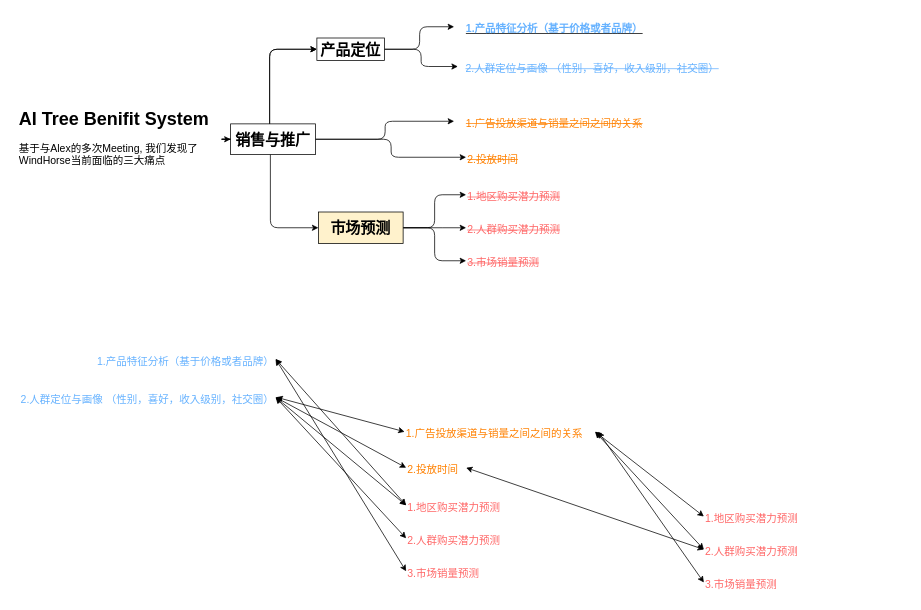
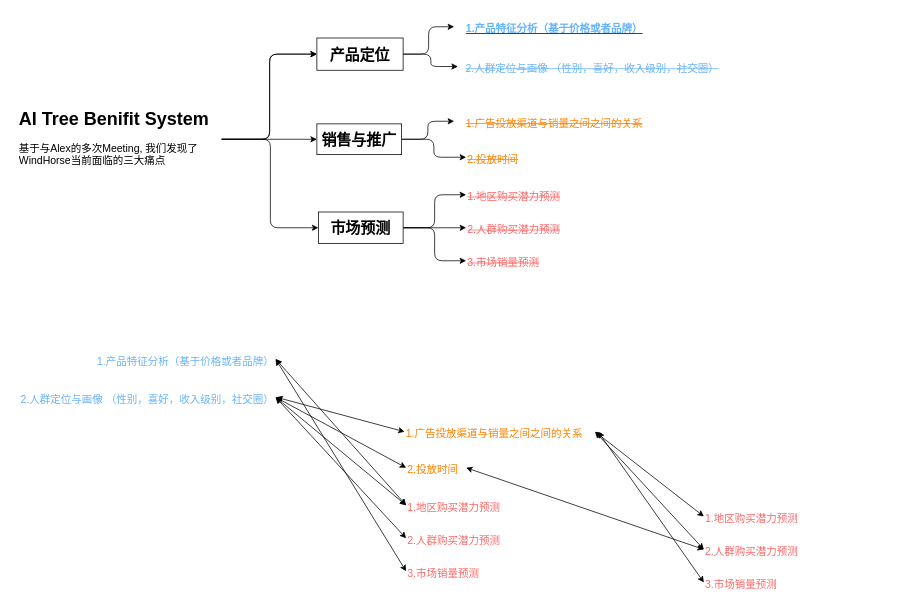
node "产品定位": size 68x23 -> 86x32
node "销售与推广": moved (273, 139) -> (359, 139)
node "市场预测": fillcolor #fff2cc -> #ffffff
